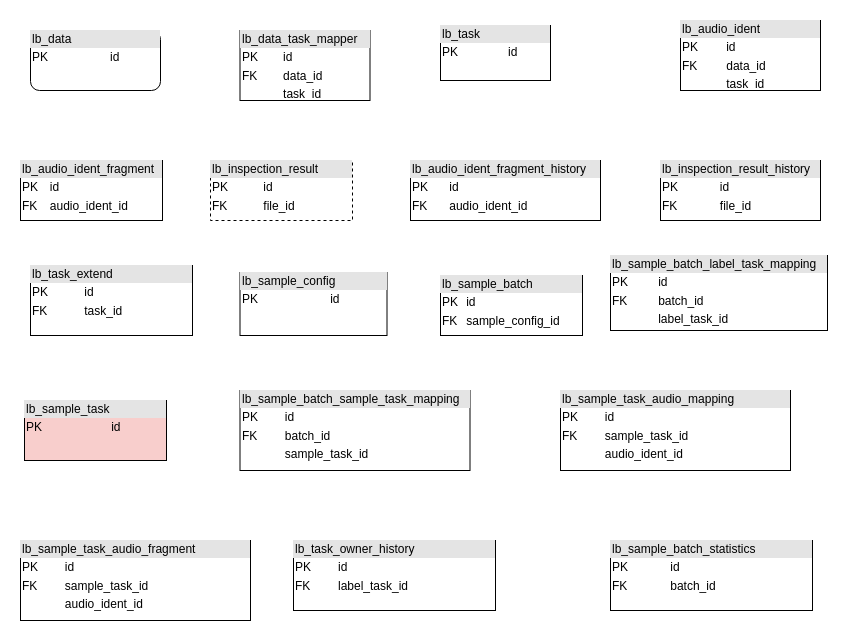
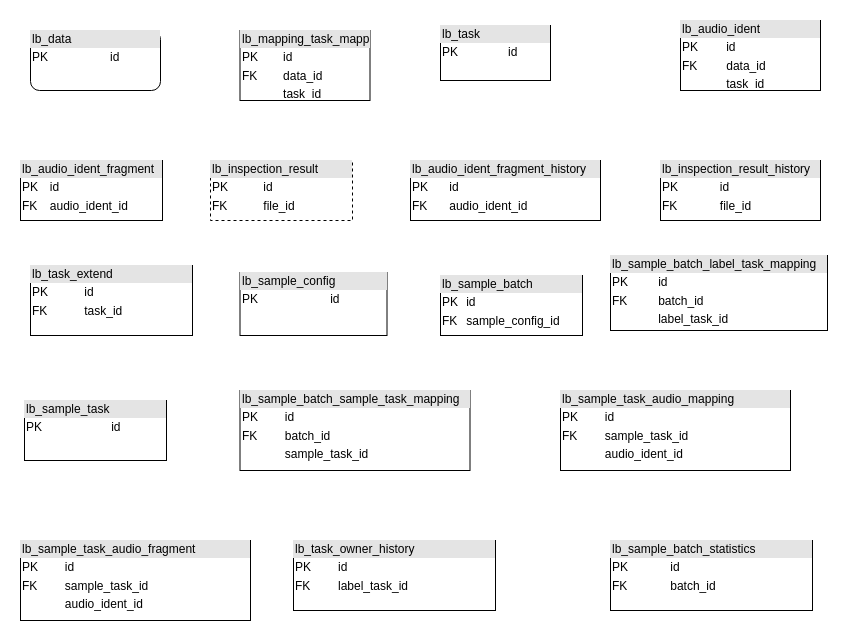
node "lb_data_task_mapper PK id FK data_id task_id": label "lb_data_task_mapper PK id FK data_id task_id" -> "lb_mapping_task_mapper PK id FK data_id task_id"
node "lb_sample_task PK id": fillcolor #f8cecc -> #ffffff
